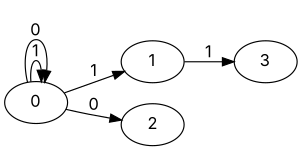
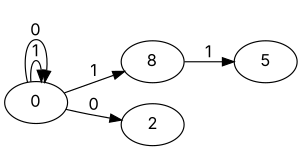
node "1": label "1" -> "8"
node "3": label "3" -> "5"
